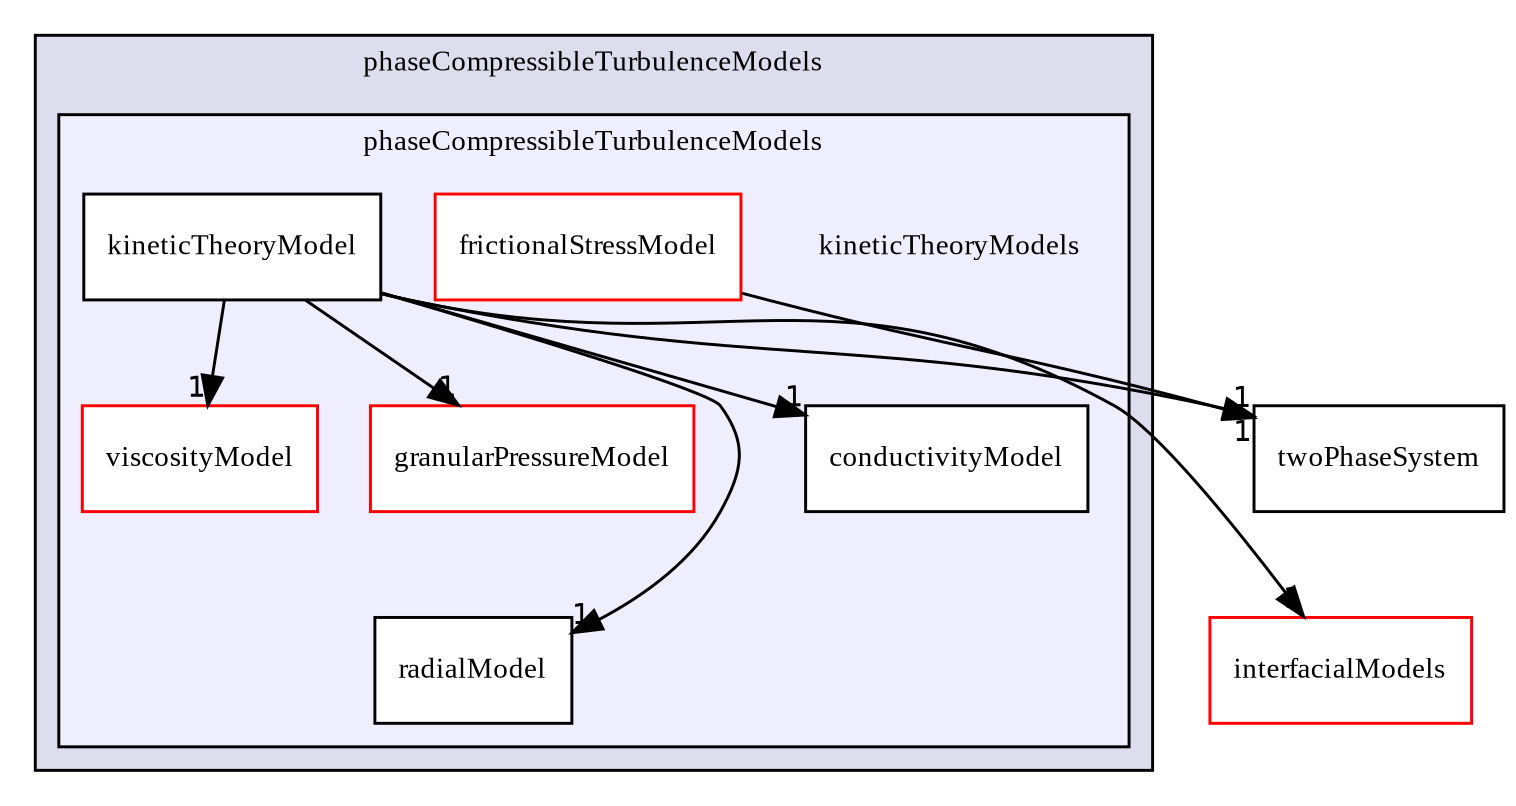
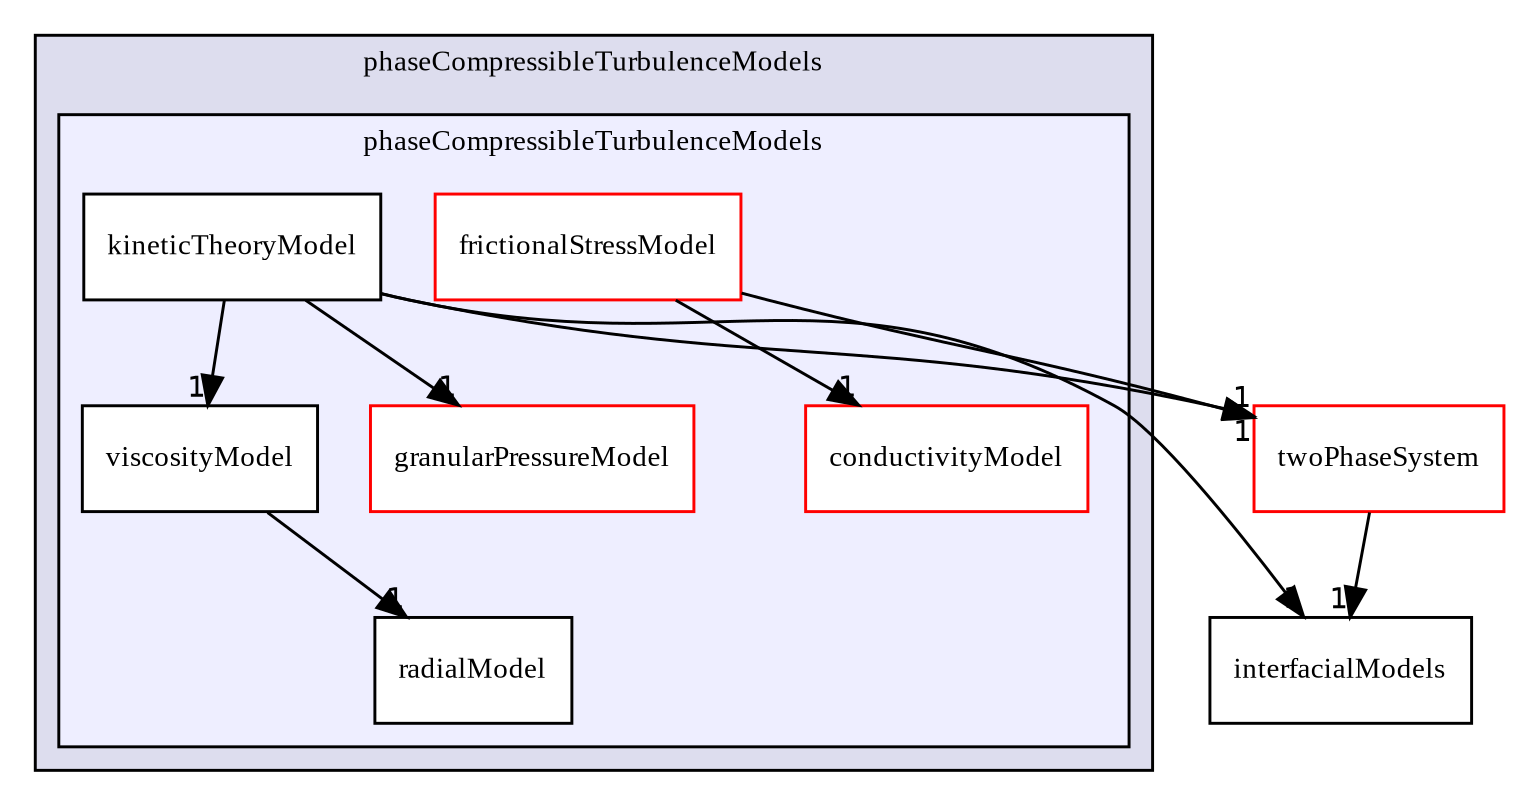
node "kineticTheoryModels": removed
edge "kineticTheoryModel" -> "conductivityModel": now "frictionalStressModel" -> "conductivityModel"
edge "kineticTheoryModel" -> "radialModel": now "viscosityModel" -> "radialModel"
node "viscosityModel": color red -> black
node "conductivityModel": color black -> red
node "twoPhaseSystem": color black -> red
edge "twoPhaseSystem" -> "interfacialModels": added
node "interfacialModels": color red -> black
